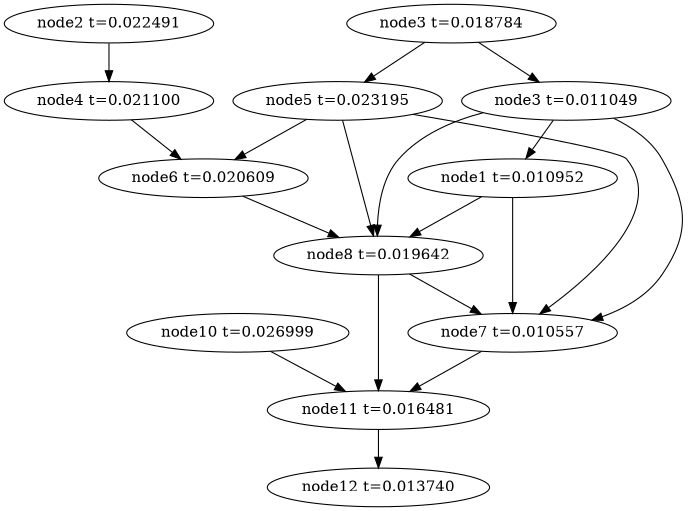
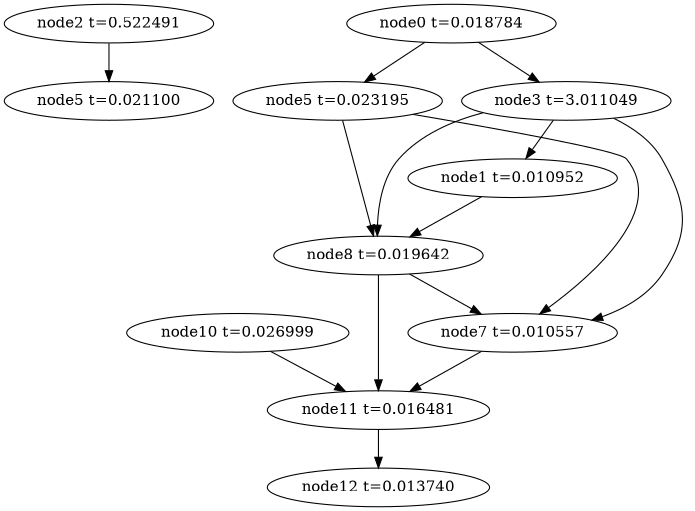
node "node2 t=0.022491": label "node2 t=0.022491" -> "node2 t=0.522491"
node "node3 t=0.018784": label "node3 t=0.018784" -> "node0 t=0.018784"
node "node4 t=0.021100": label "node4 t=0.021100" -> "node5 t=0.021100"
node "node3 t=0.011049": label "node3 t=0.011049" -> "node3 t=3.011049"
node "node6 t=0.020609": removed
edge "node1 t=0.010952" -> "node7 t=0.010557": removed
